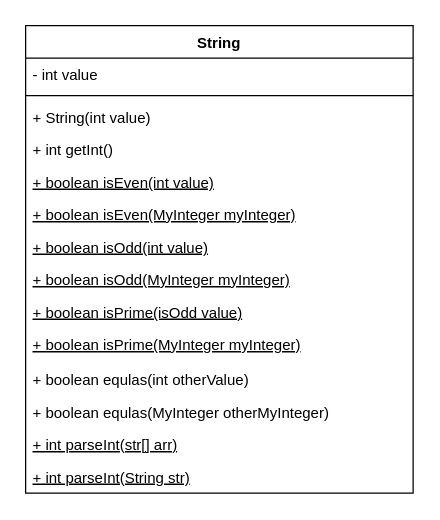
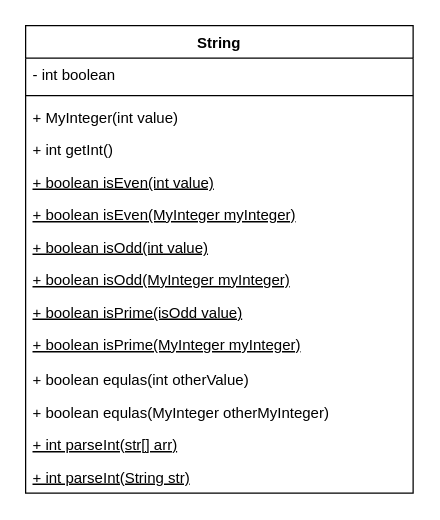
node "- int value": label "- int value" -> "- int boolean"
node "+ String(int value)": label "+ String(int value)" -> "+ MyInteger(int value)"
